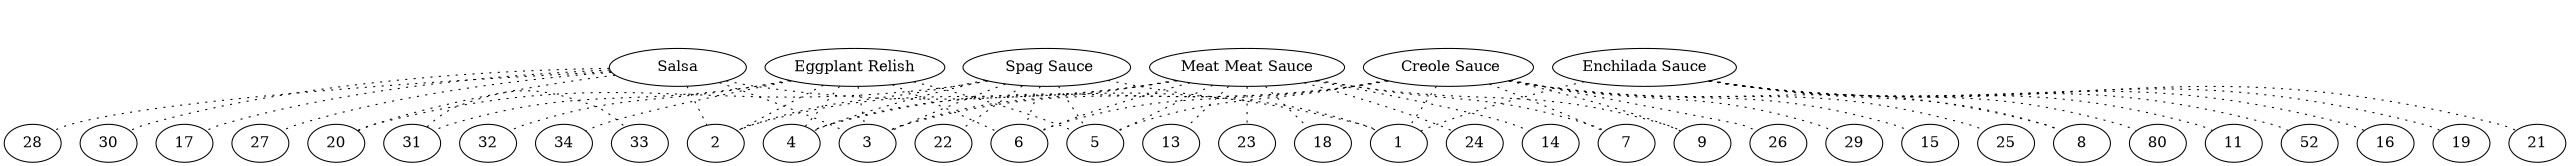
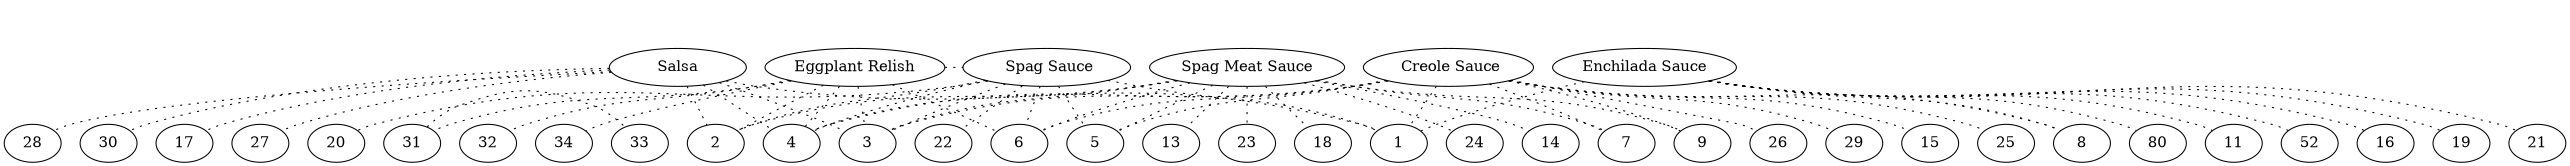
node "Meat Meat Sauce": label "Meat Meat Sauce" -> "Spag Meat Sauce"
edge "Salsa" -- "20": now "Salsa" -- "4"
edge "Eggplant Relish" -- "5": now "Eggplant Relish" -- "Spag Sauce"
